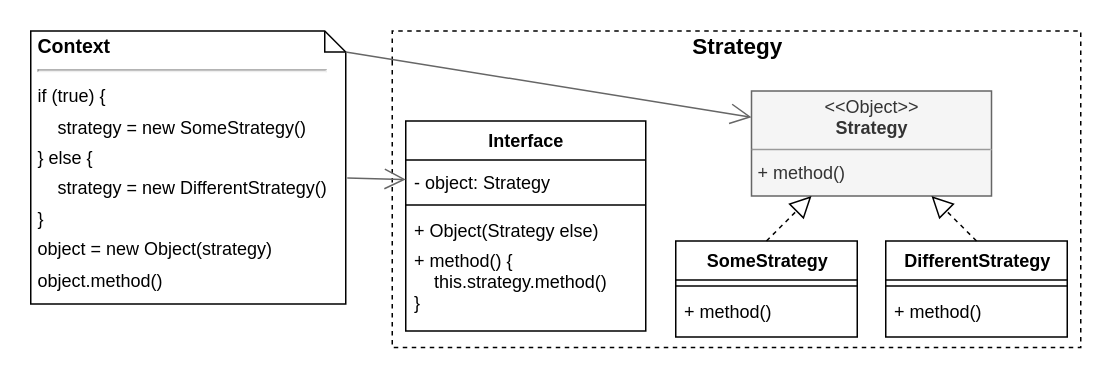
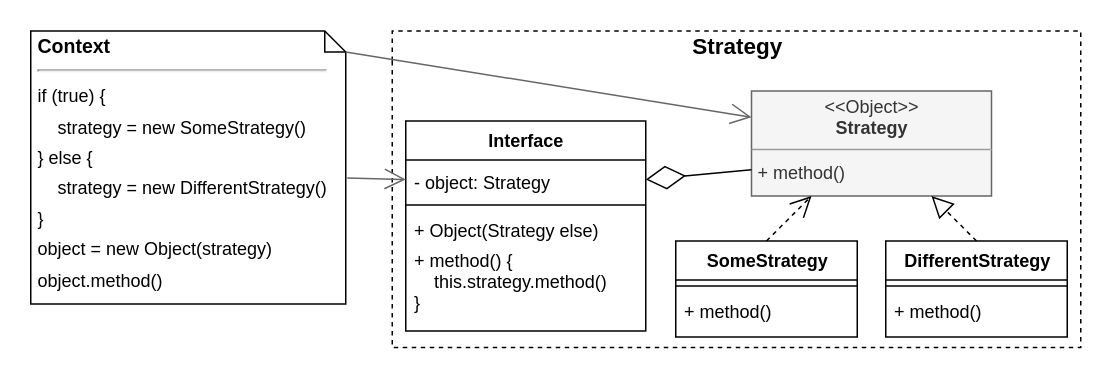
edge "<<Object>> Strategy + method()" -> "- object: Strategy": added
edge "SomeStrategy" -> "<<Object>> Strategy + method()": arrowhead block -> open
